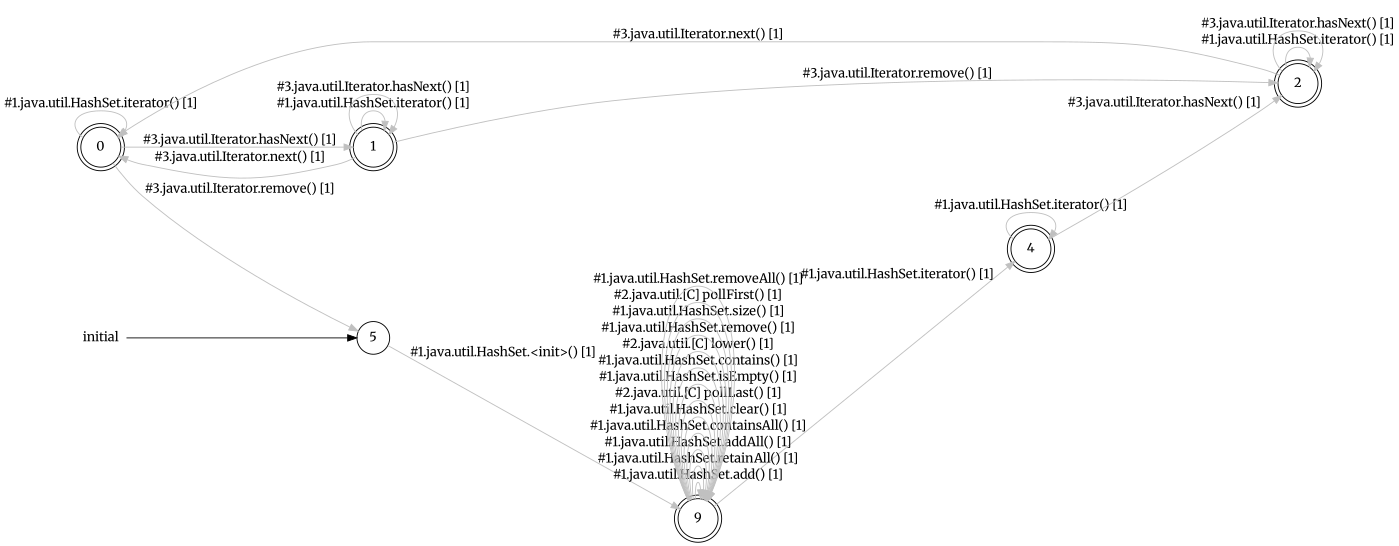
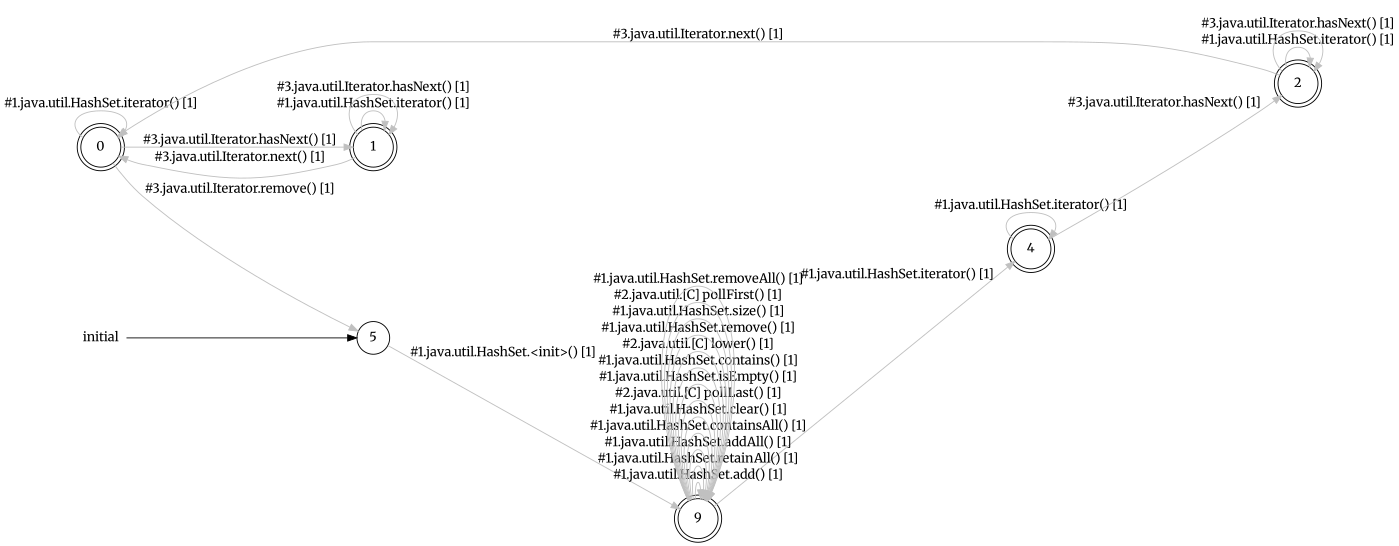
edge "1" -> "2": removed, label "#3.java.util.Iterator.remove() [1]"
